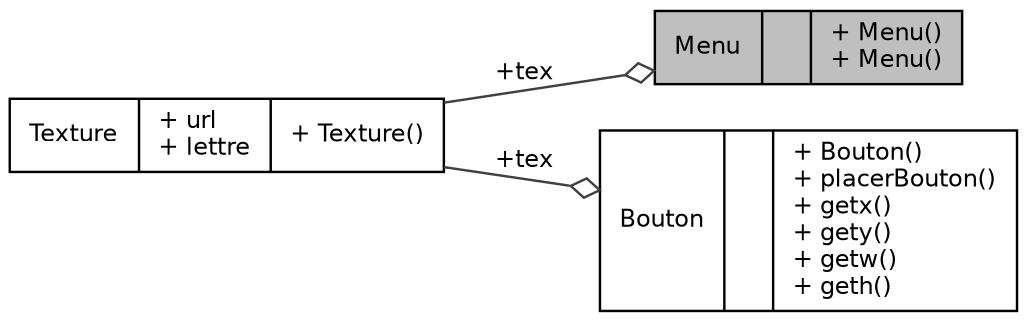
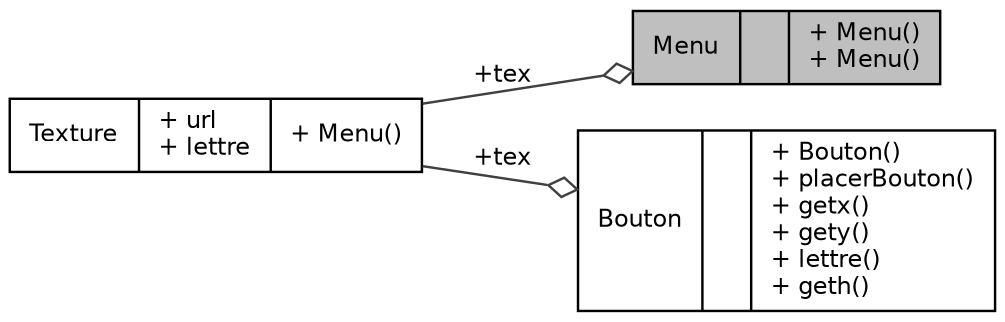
node "Texture": text "+ Texture()" -> "+ Menu()"
node "Bouton": text "+ getw()" -> "+ lettre()"
